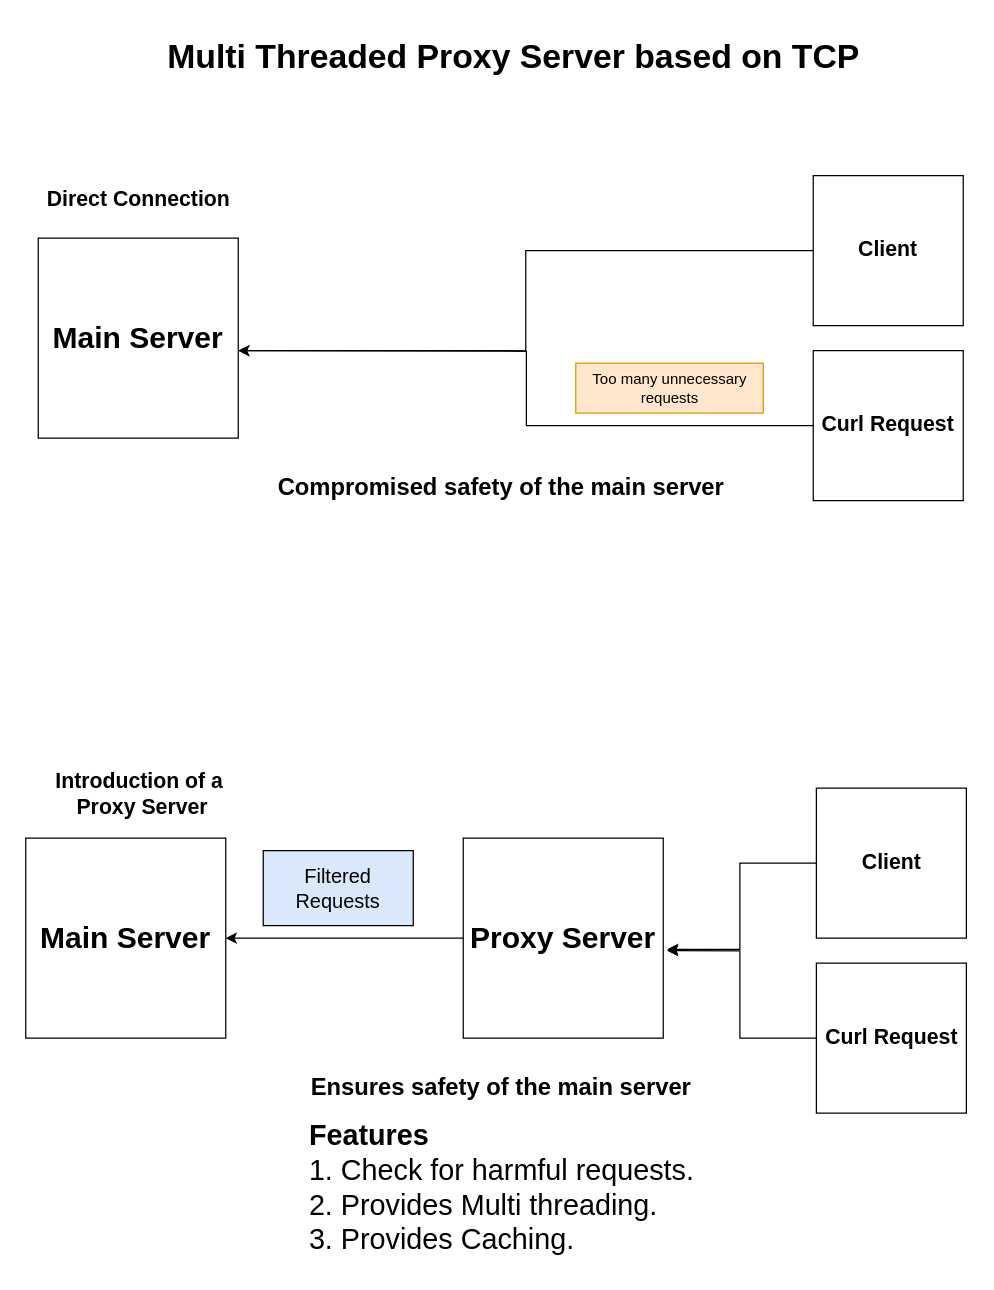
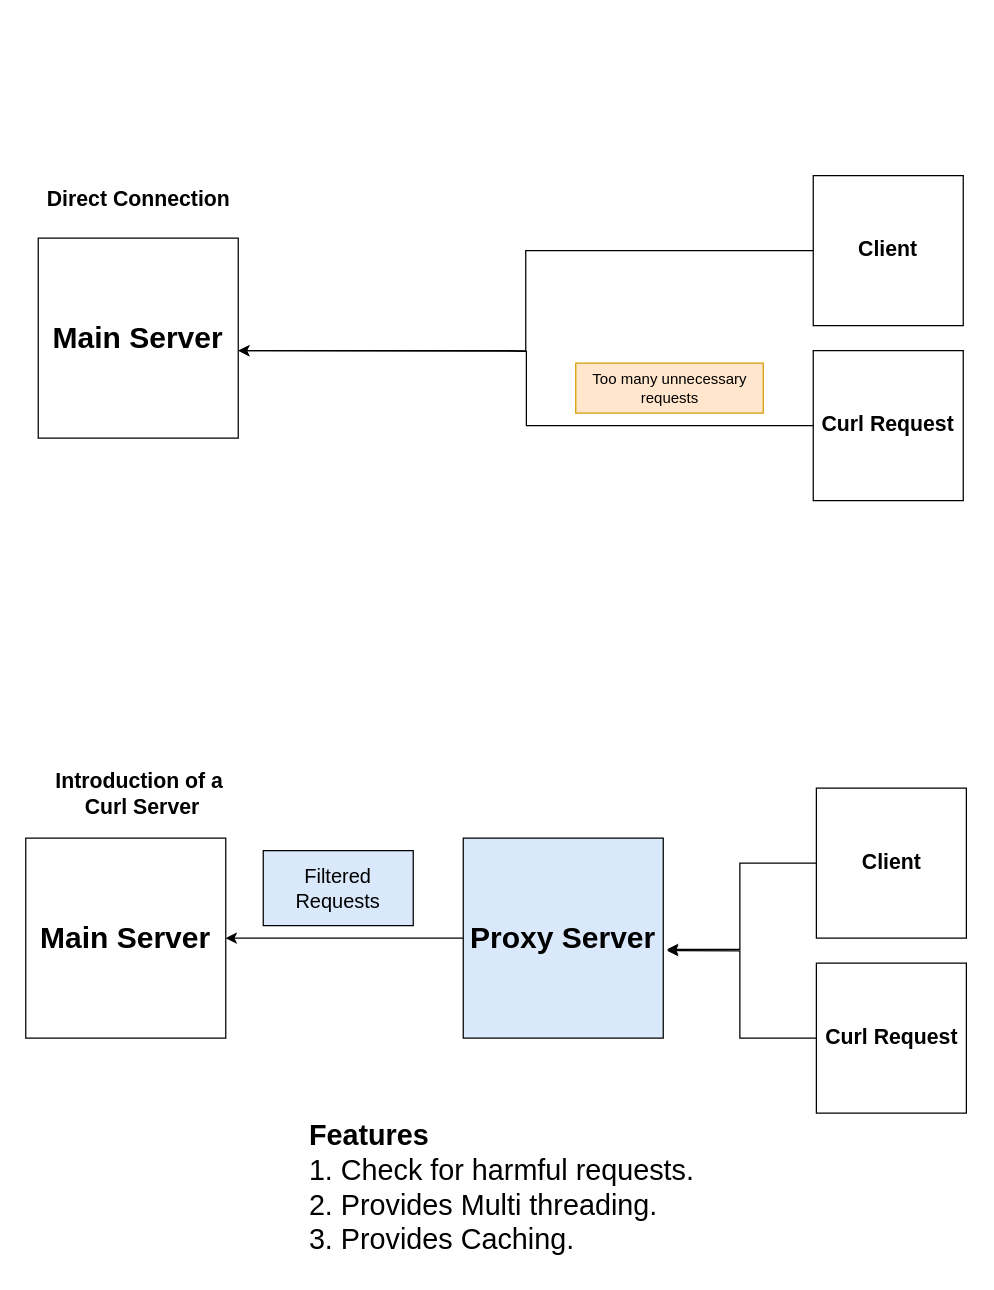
node "Multi Threaded Proxy Server based on TCP": removed
node "Compromised safety of the main server": removed
node "Introduction of a Proxy Server": label "Introduction of a Proxy Server" -> "Introduction of a Curl Server"
node "Proxy Server": fillcolor #ffffff -> #dae8fc
node "Ensures safety of the main server": removed
